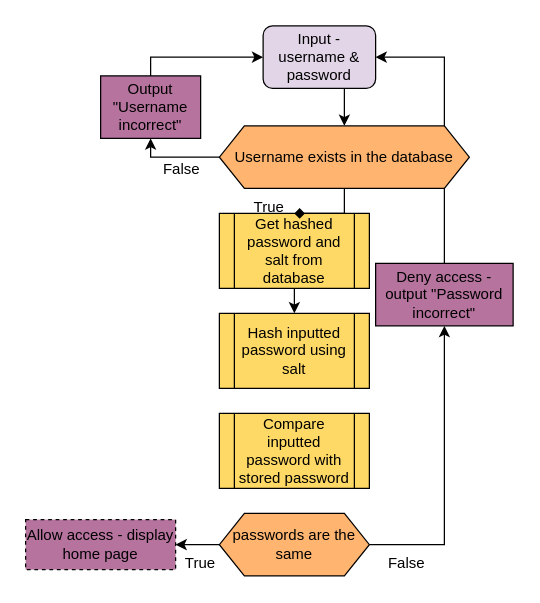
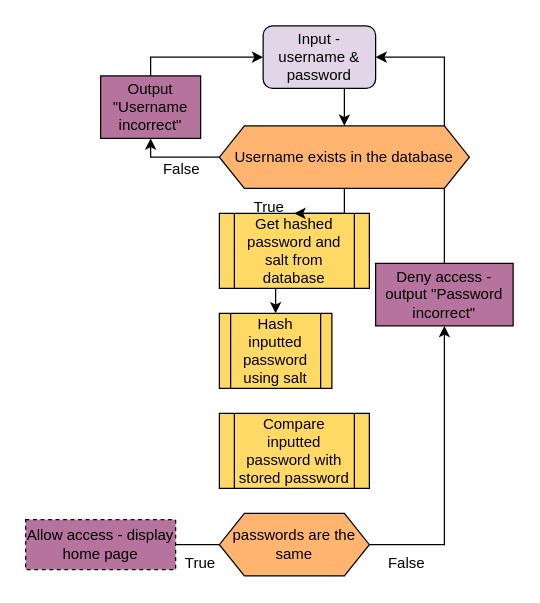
edge "Username exists in the database" -> "Get hashed password and salt from database": arrowhead diamond -> classic
node "Hash inputted password using salt": size 150x75 -> 113x75
edge "passwords are the same" -> "Allow access - display home page": arrowhead classic -> none
